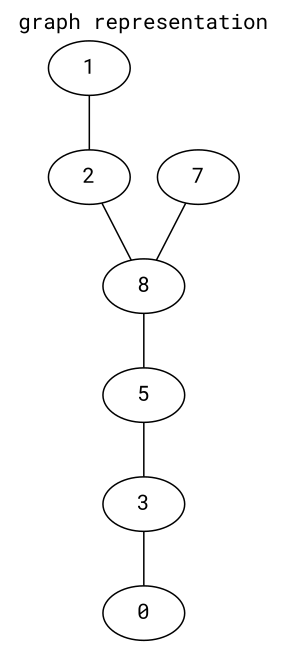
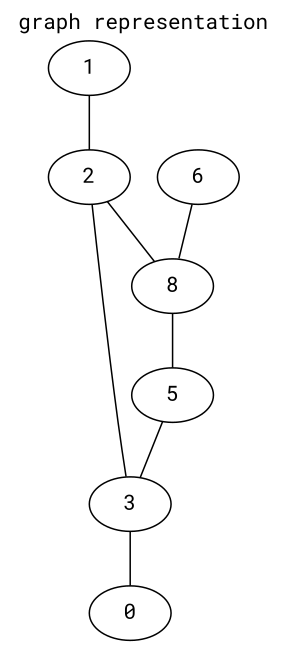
node "7": label "7" -> "6"
edge "2" -- "3": added
